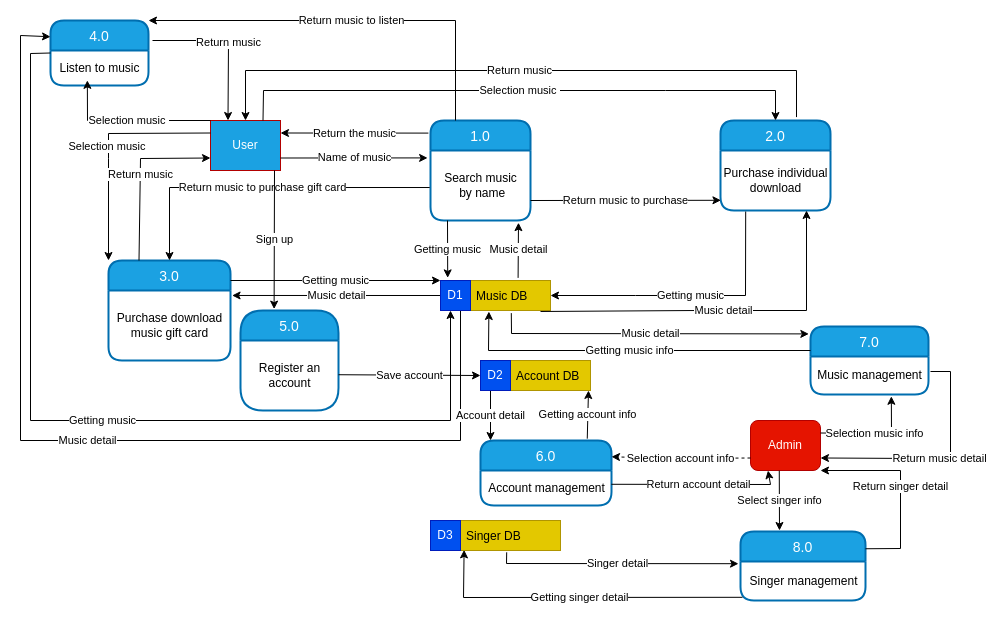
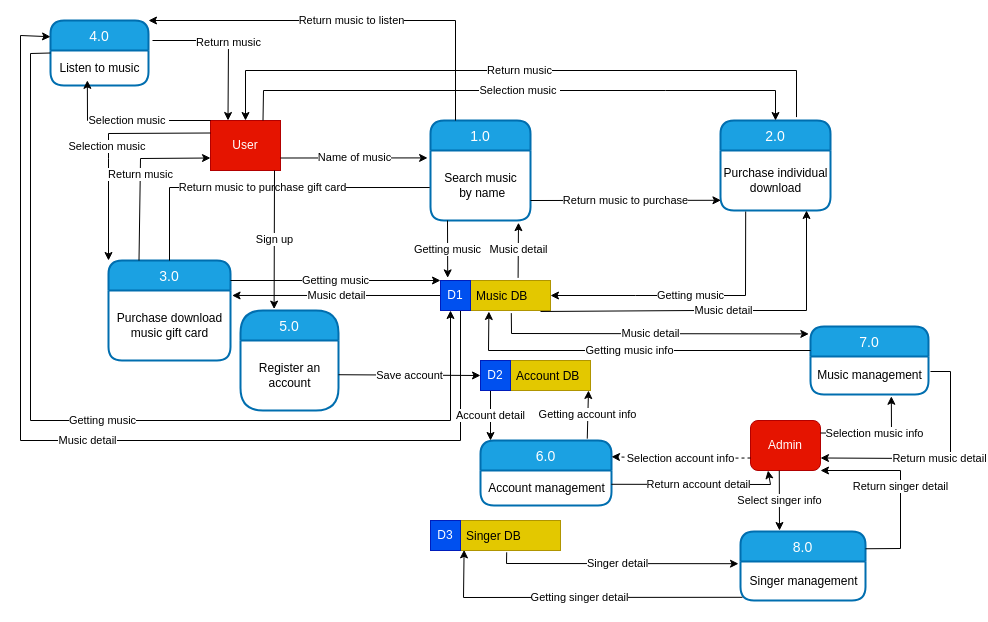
edge "1.0" -> "User": removed, label "Return the music"
node "User": fillcolor #1ba1e2 -> #e51400
edge "Search music by name" -> "3.0": arrowhead classic -> none
